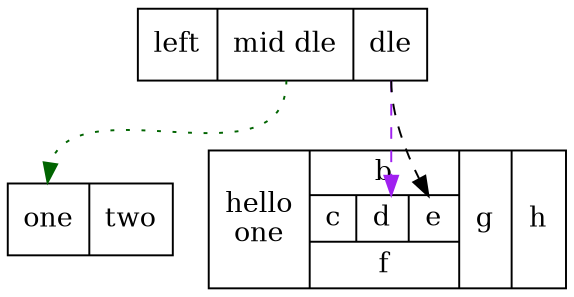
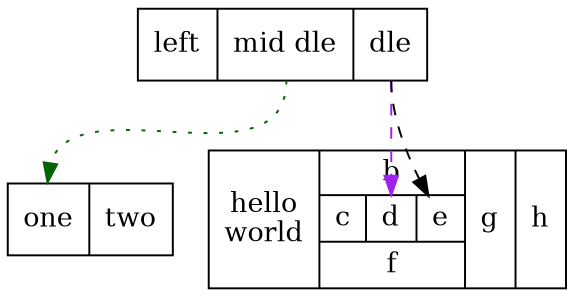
node "hello": text "one" -> "world"
